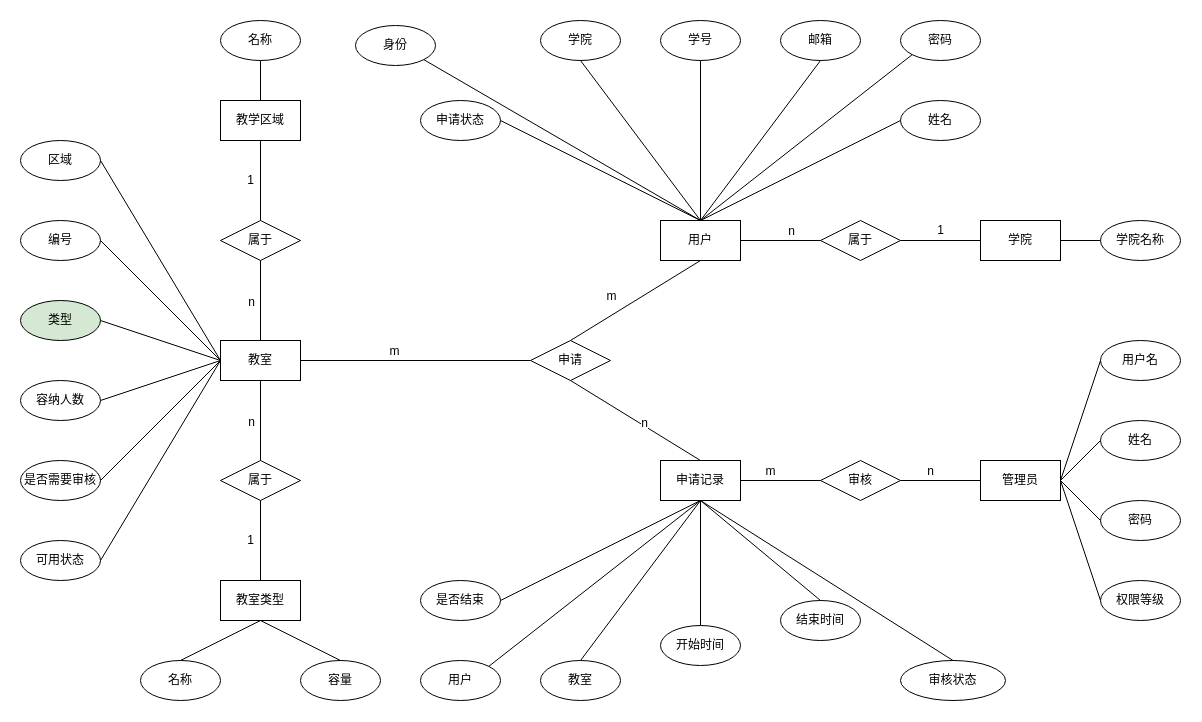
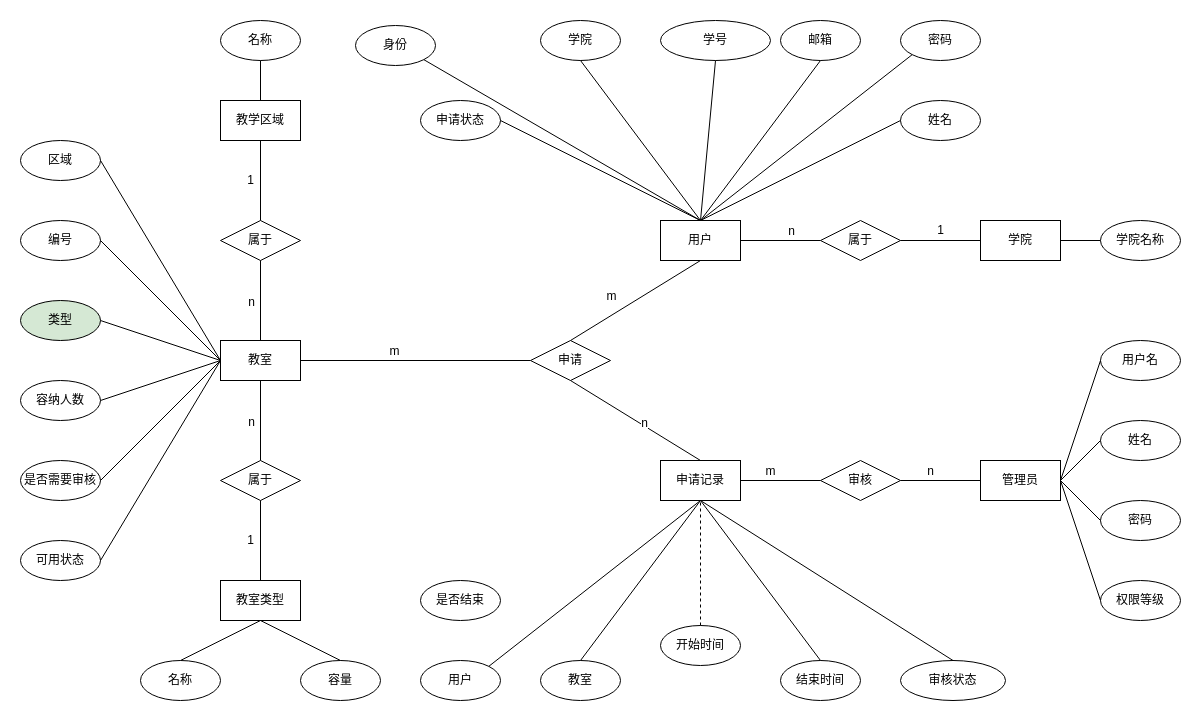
node "学号": size 80x40 -> 110x40
edge "申请记录" -- "是否结束": removed
edge "申请记录" -- "开始时间": style solid -> dashed
node "结束时间": moved (821, 621) -> (821, 681)
